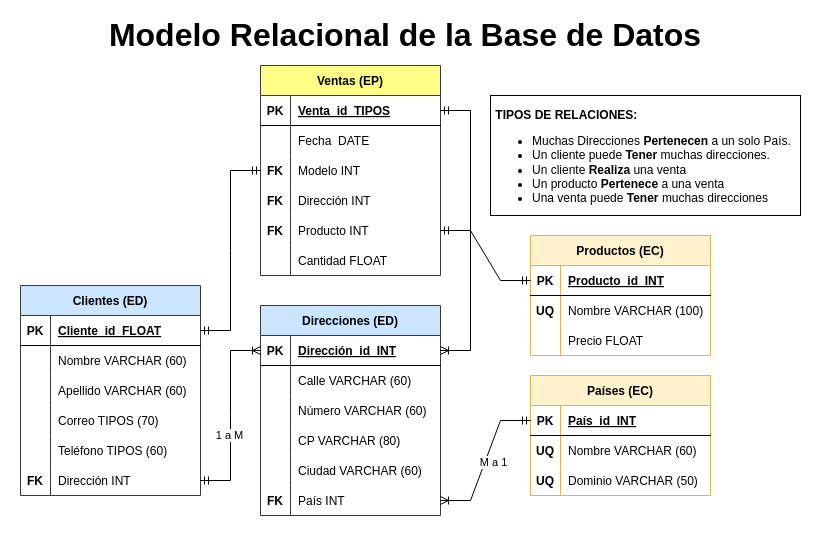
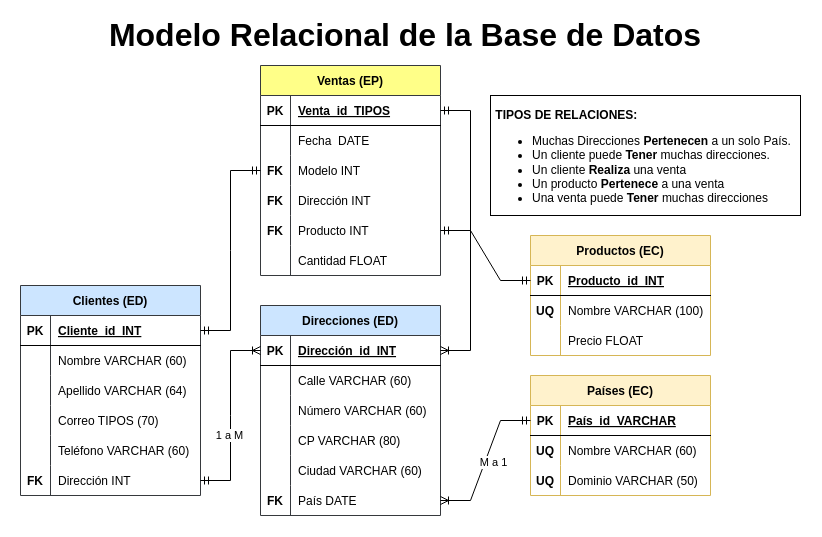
node "Cliente_id FLOAT": label "Cliente_id FLOAT" -> "Cliente_id INT"
node "Apellido VARCHAR (60)": label "Apellido VARCHAR (60)" -> "Apellido VARCHAR (64)"
node "País_id INT": label "País_id INT" -> "País_id VARCHAR"
node "Teléfono TIPOS (60)": label "Teléfono TIPOS (60)" -> "Teléfono VARCHAR (60)"
node "País INT": label "País INT" -> "País DATE"
